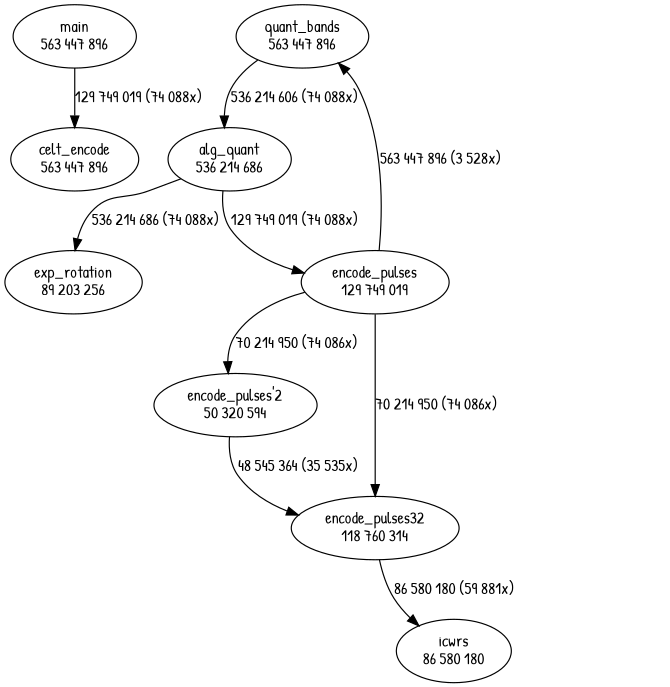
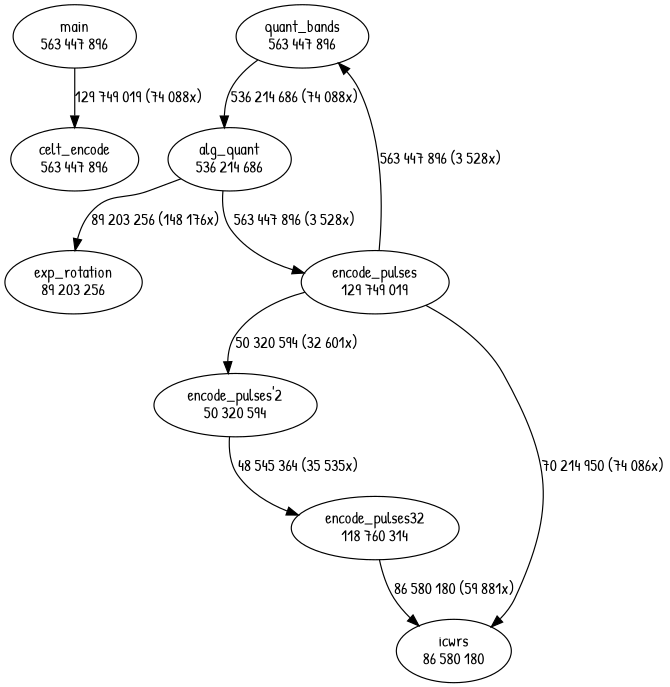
edge "quant_bands 563 447 896" -> "alg_quant 536 214 686": label "536 214 606 (74 088x)" -> "536 214 686 (74 088x)"
edge "alg_quant 536 214 686" -> "exp_rotation 89 203 256": label "536 214 686 (74 088x)" -> "89 203 256 (148 176x)"
edge "alg_quant 536 214 686" -> "encode_pulses 129 749 019": label "129 749 019 (74 088x)" -> "563 447 896 (3 528x)"
edge "encode_pulses 129 749 019" -> "encode_pulses'2 50 320 594": label "70 214 950 (74 086x)" -> "50 320 594 (32 601x)"
edge "encode_pulses 129 749 019" -> "encode_pulses32 118 760 314": now "encode_pulses 129 749 019" -> "icwrs 86 580 180"
